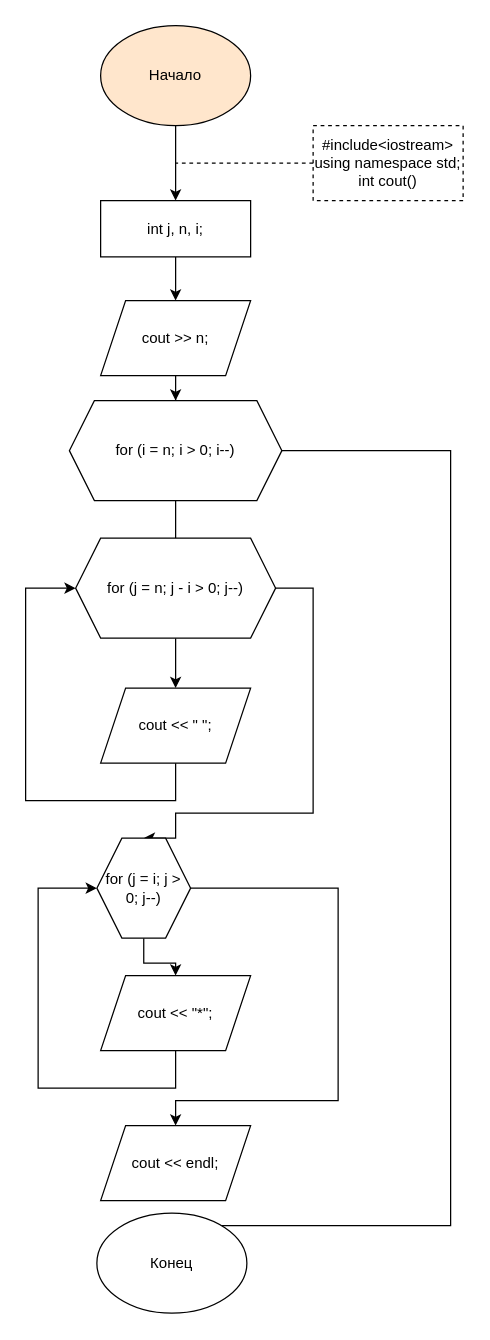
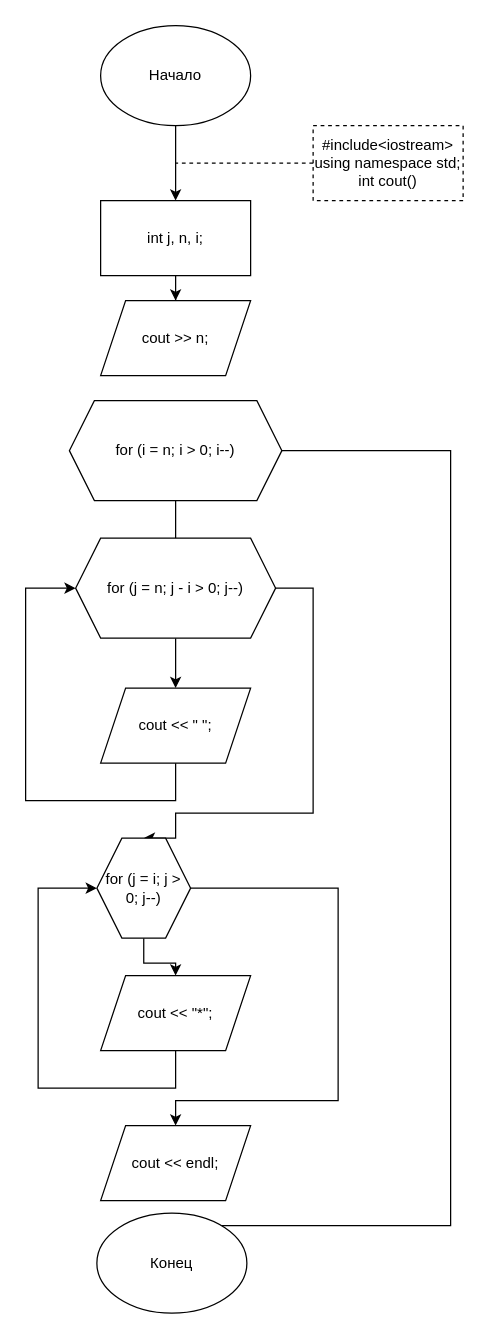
node "Начало": fillcolor #ffe6cc -> #ffffff
node "int j, n, i;": size 150x56 -> 150x75
edge "cout >> n;" -> "for (i = n; i > 0; i--)": removed
